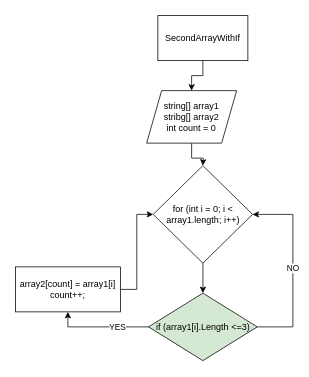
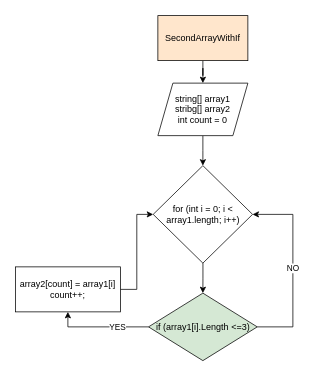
node "SecondArrayWithIf": fillcolor #ffffff -> #ffe6cc
node "string[] array1 stribg[] array2 int count = 0": moved (192, 117) -> (203, 109)
